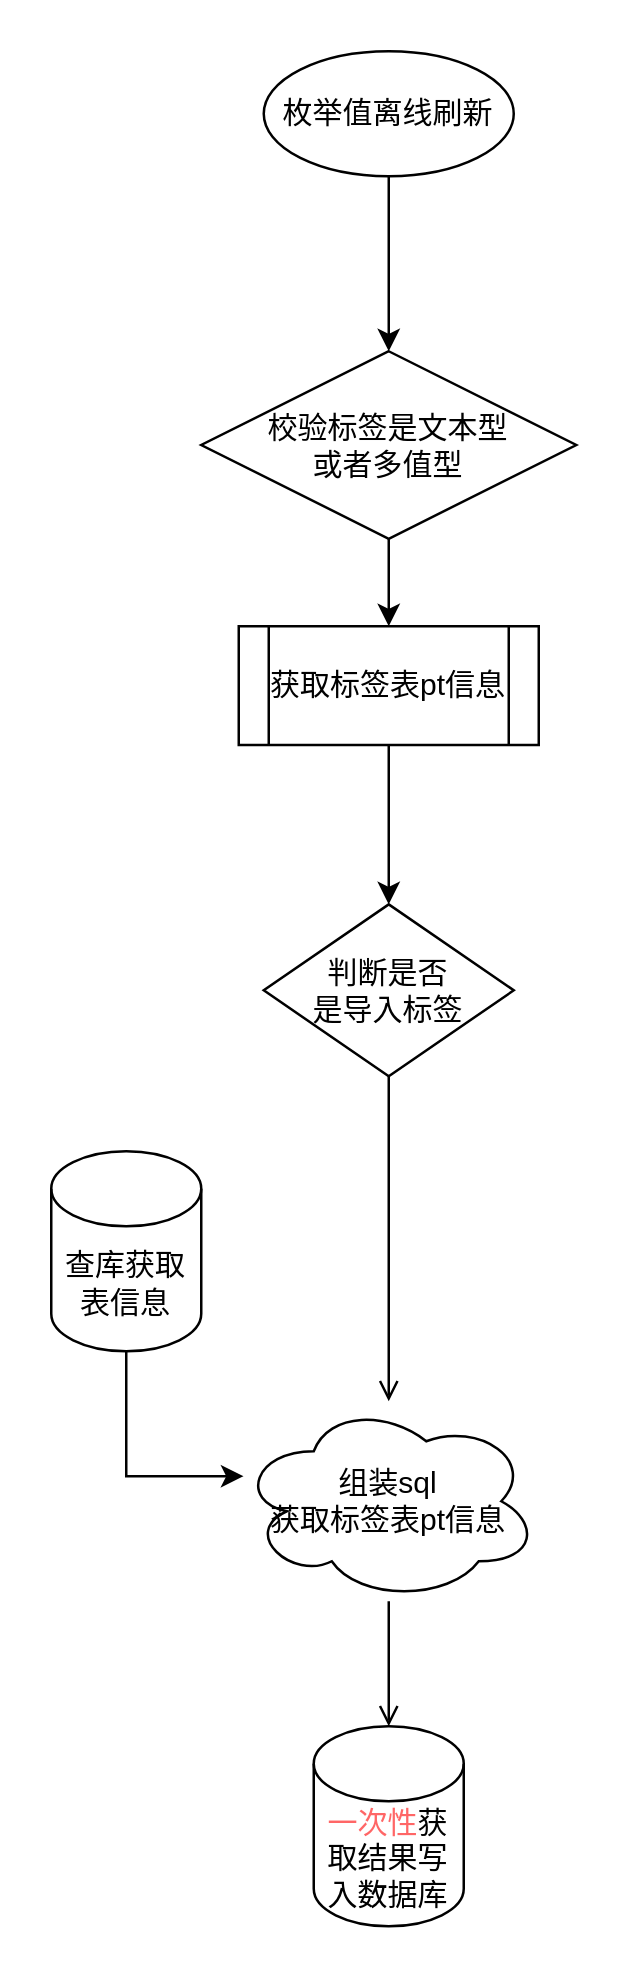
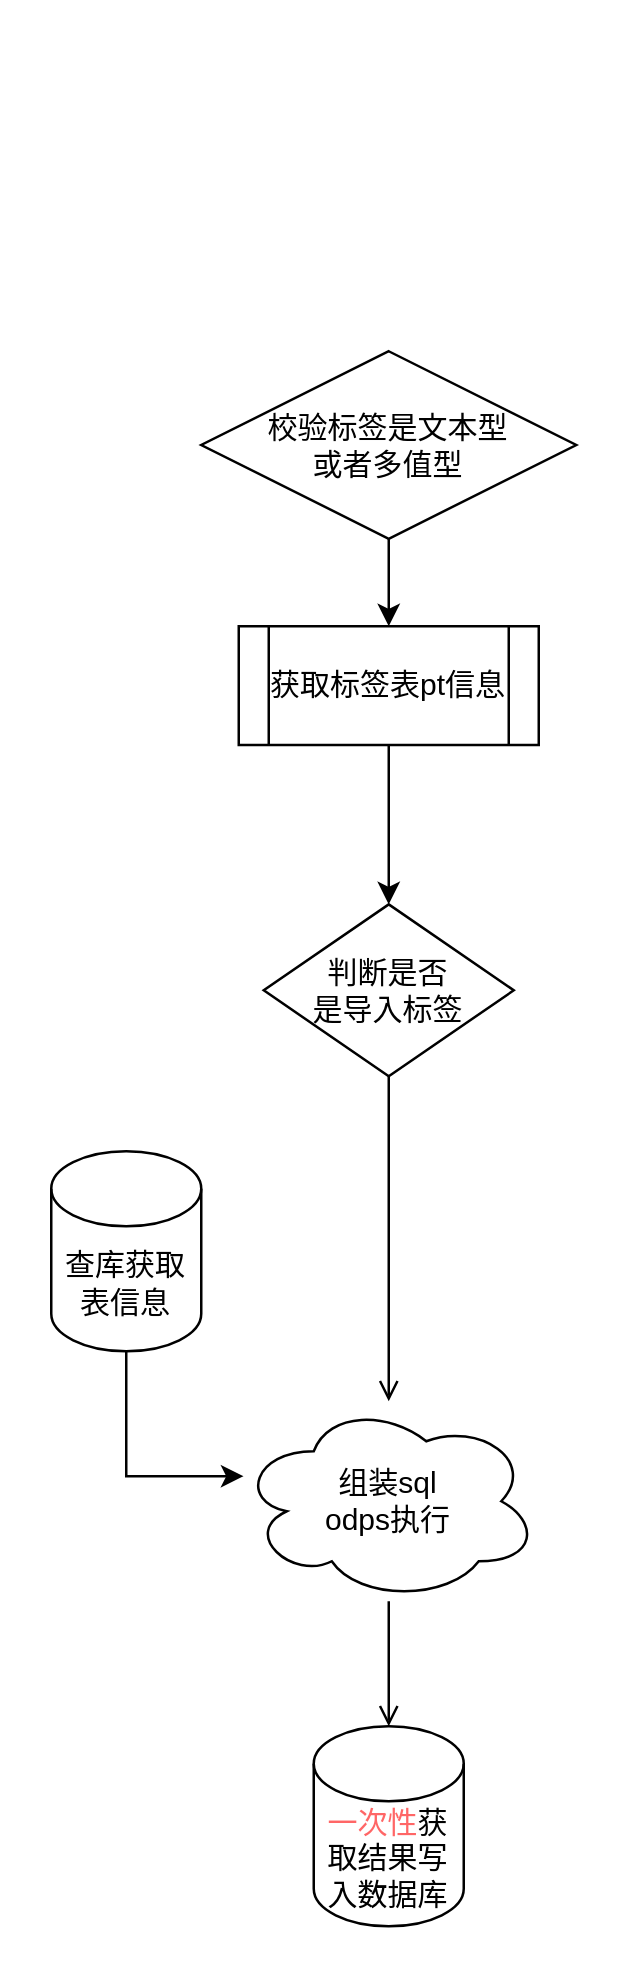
node "枚举值离线刷新": removed
edge "枚举值离线刷新" -> "校验标签是文本型 或者多值型": removed
node "组装sql 获取标签表pt信息": label "组装sql 获取标签表pt信息" -> "组装sql odps执行"
